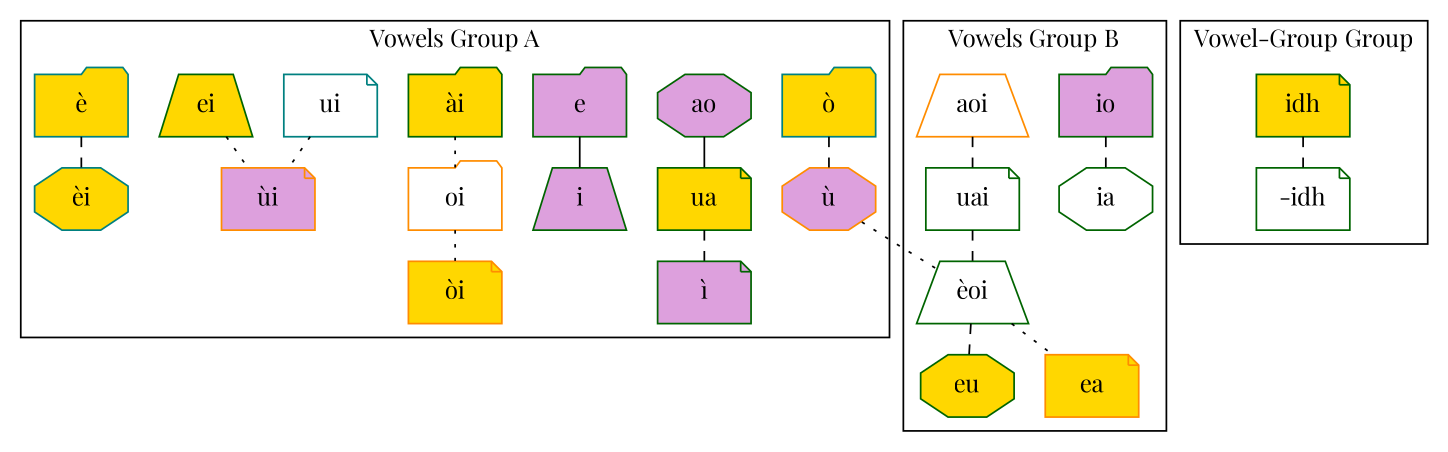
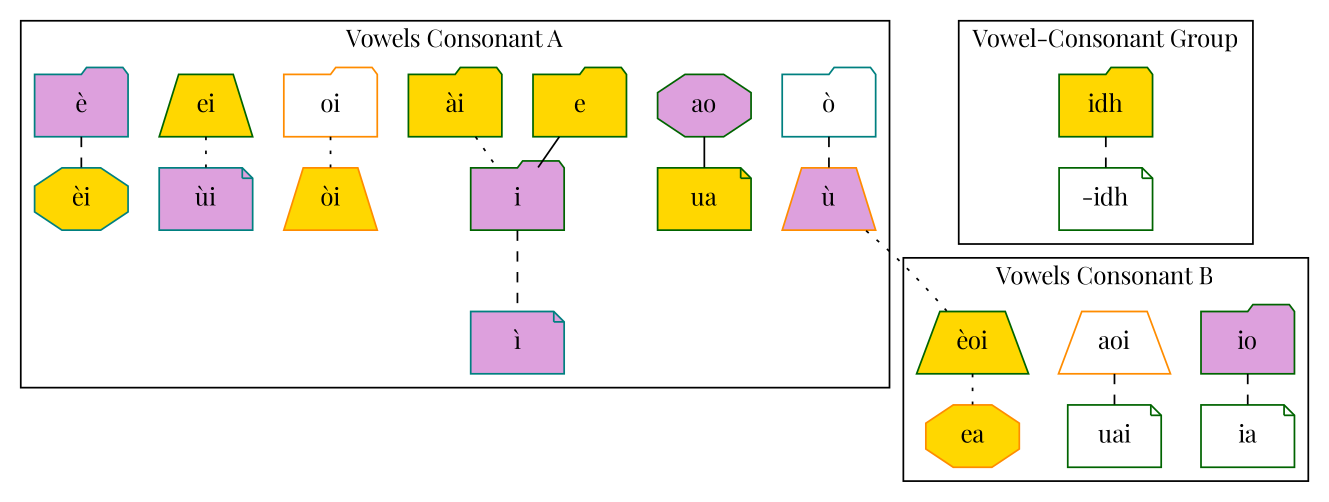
cluster "Vowels Group A": label "Vowels Group A" -> "Vowels Consonant A"
cluster "Vowels Group B": label "Vowels Group B" -> "Vowels Consonant B"
cluster "Vowel-Group Group": label "Vowel-Group Group" -> "Vowel-Consonant Group"
node "è": fillcolor gold -> plum
node "ui": removed
node "e": fillcolor plum -> gold
node "ò": fillcolor gold -> white
node "idh": shape note -> folder
edge "ài" -- "oi": now "ài" -- "i"
node "ùi": color darkorange -> teal
node "i": shape trapezium -> folder
node "ù": shape octagon -> trapezium
node "ia": shape octagon -> note
edge "ua" -- "ì": now "i" -- "ì"
edge "uai" -- "èoi": removed
node "òi": shape note -> trapezium
node "ì": color darkgreen -> teal
node "èoi": fillcolor white -> gold
node "eu": removed
node "ea": shape note -> octagon
